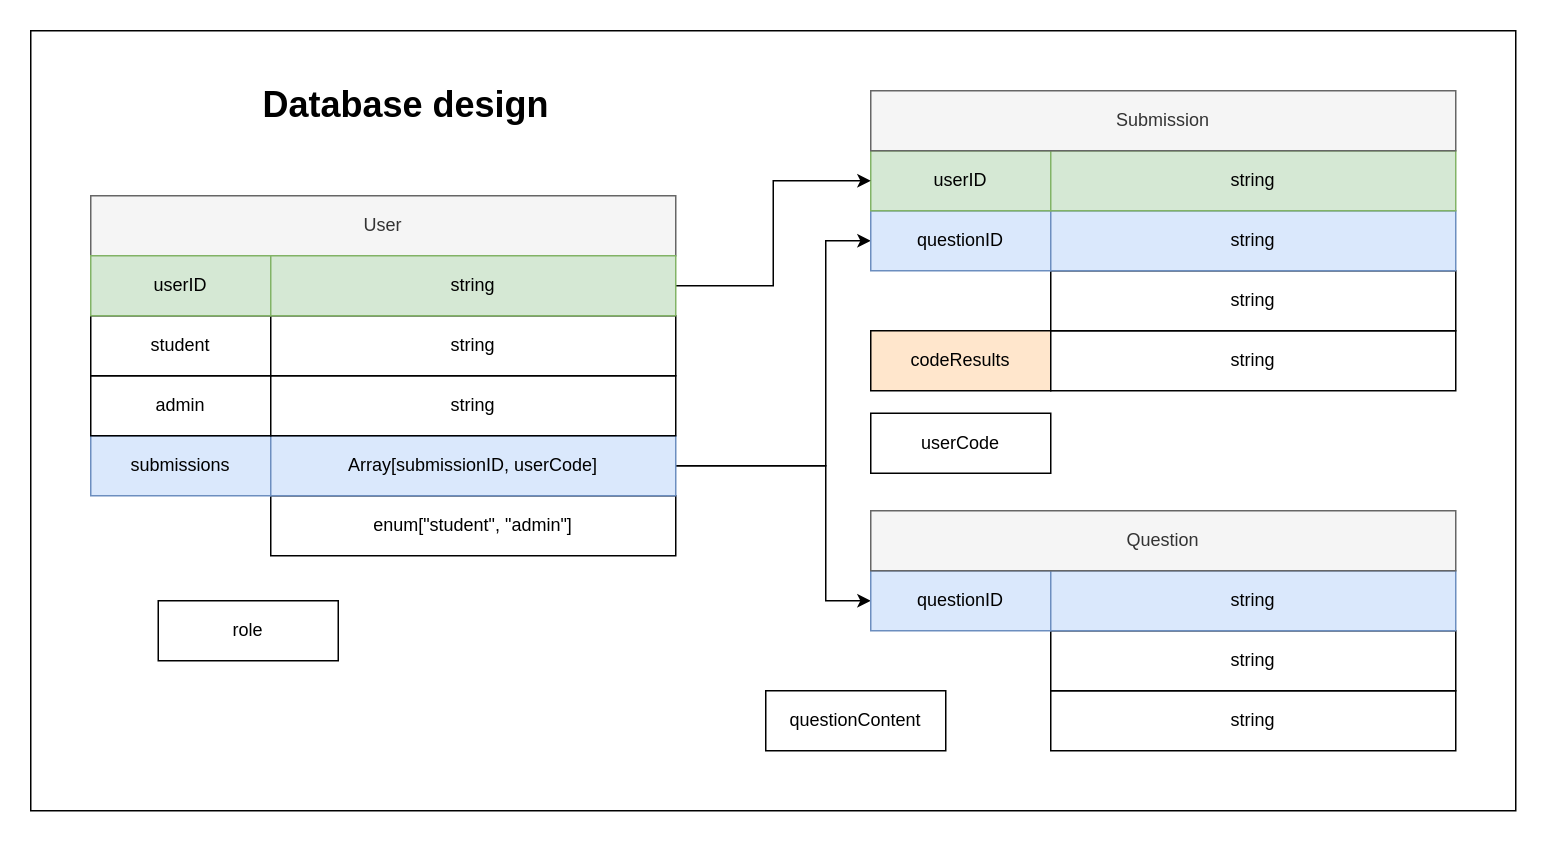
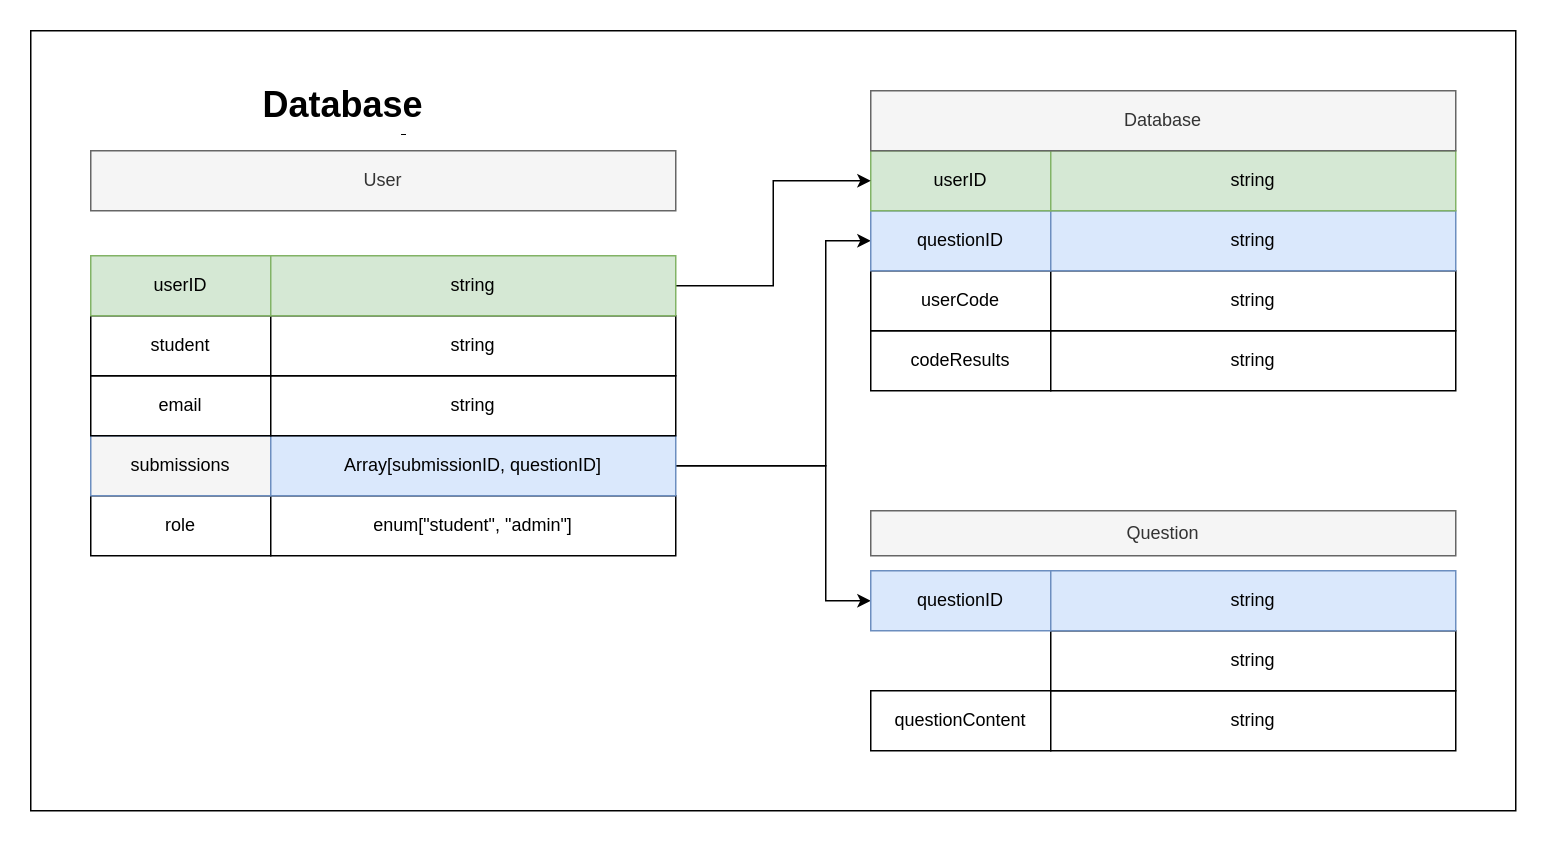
node "Database design": label "Database design" -> "Database userCode"
node "Submission": label "Submission" -> "Database"
node "User": moved (383, 226) -> (383, 181)
node "codeResults": fillcolor #ffe6cc -> #ffffff
node "admin": label "admin" -> "email"
node "userCode": moved (961, 443) -> (961, 301)
node "submissions": fillcolor #dae8fc -> #f5f5f5
node "Array[submissionID, userCode]": label "Array[submissionID, userCode]" -> "Array[submissionID, questionID]"
node "Question": size 585x60 -> 585x45
node "role": moved (248, 631) -> (181, 526)
node "questionContent": moved (856, 721) -> (961, 721)
